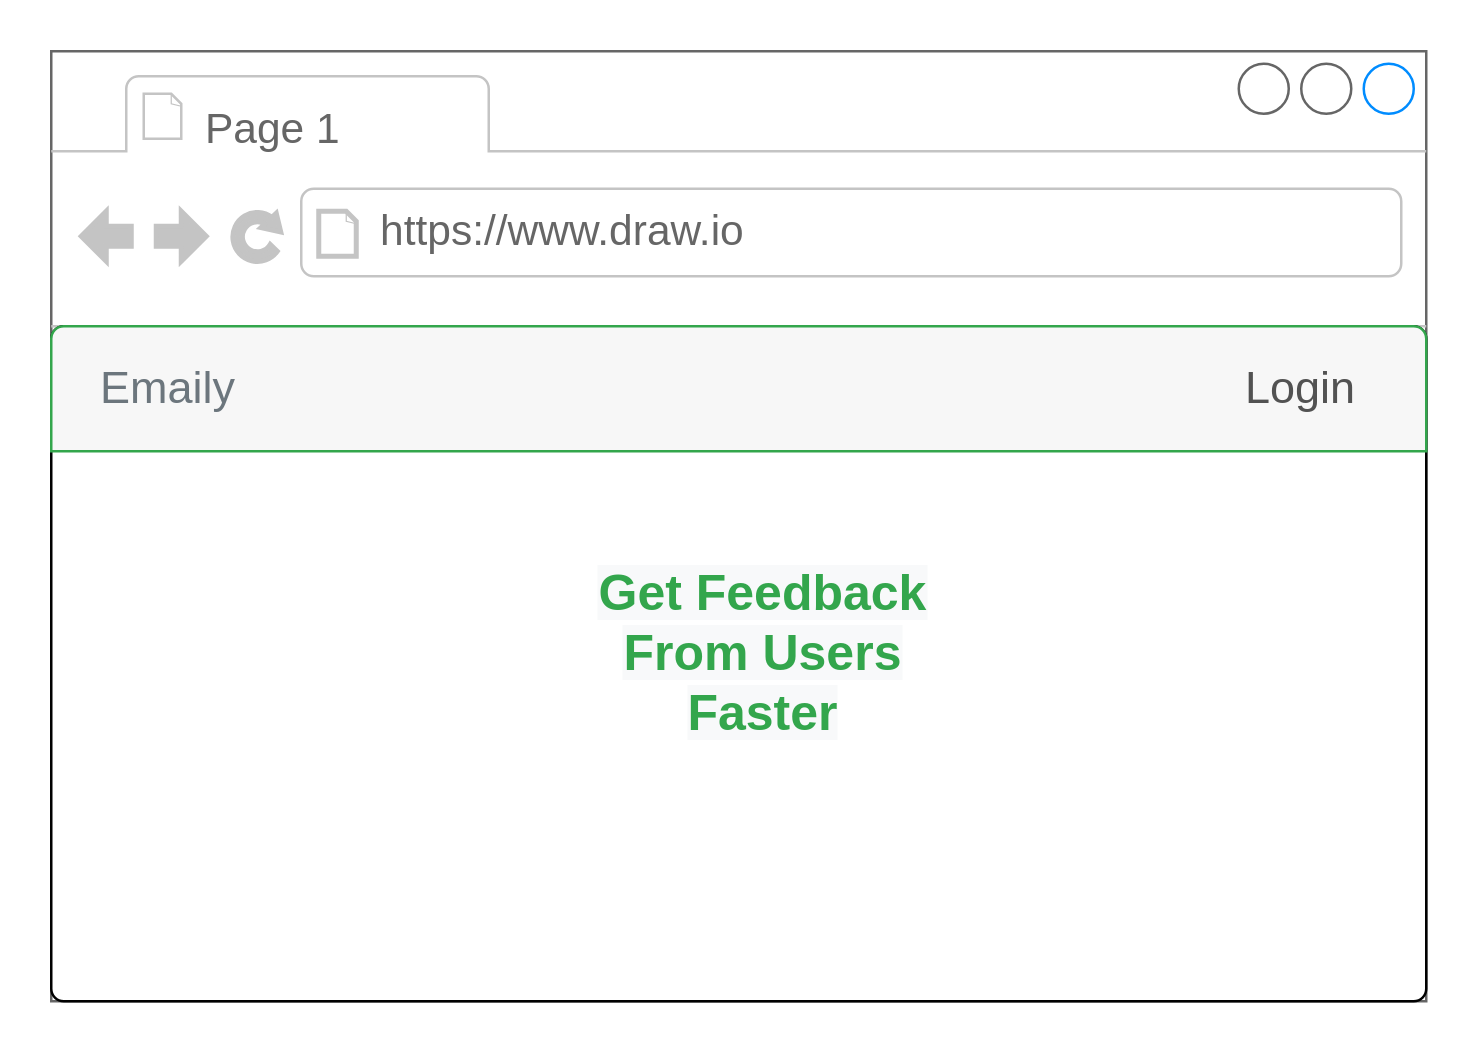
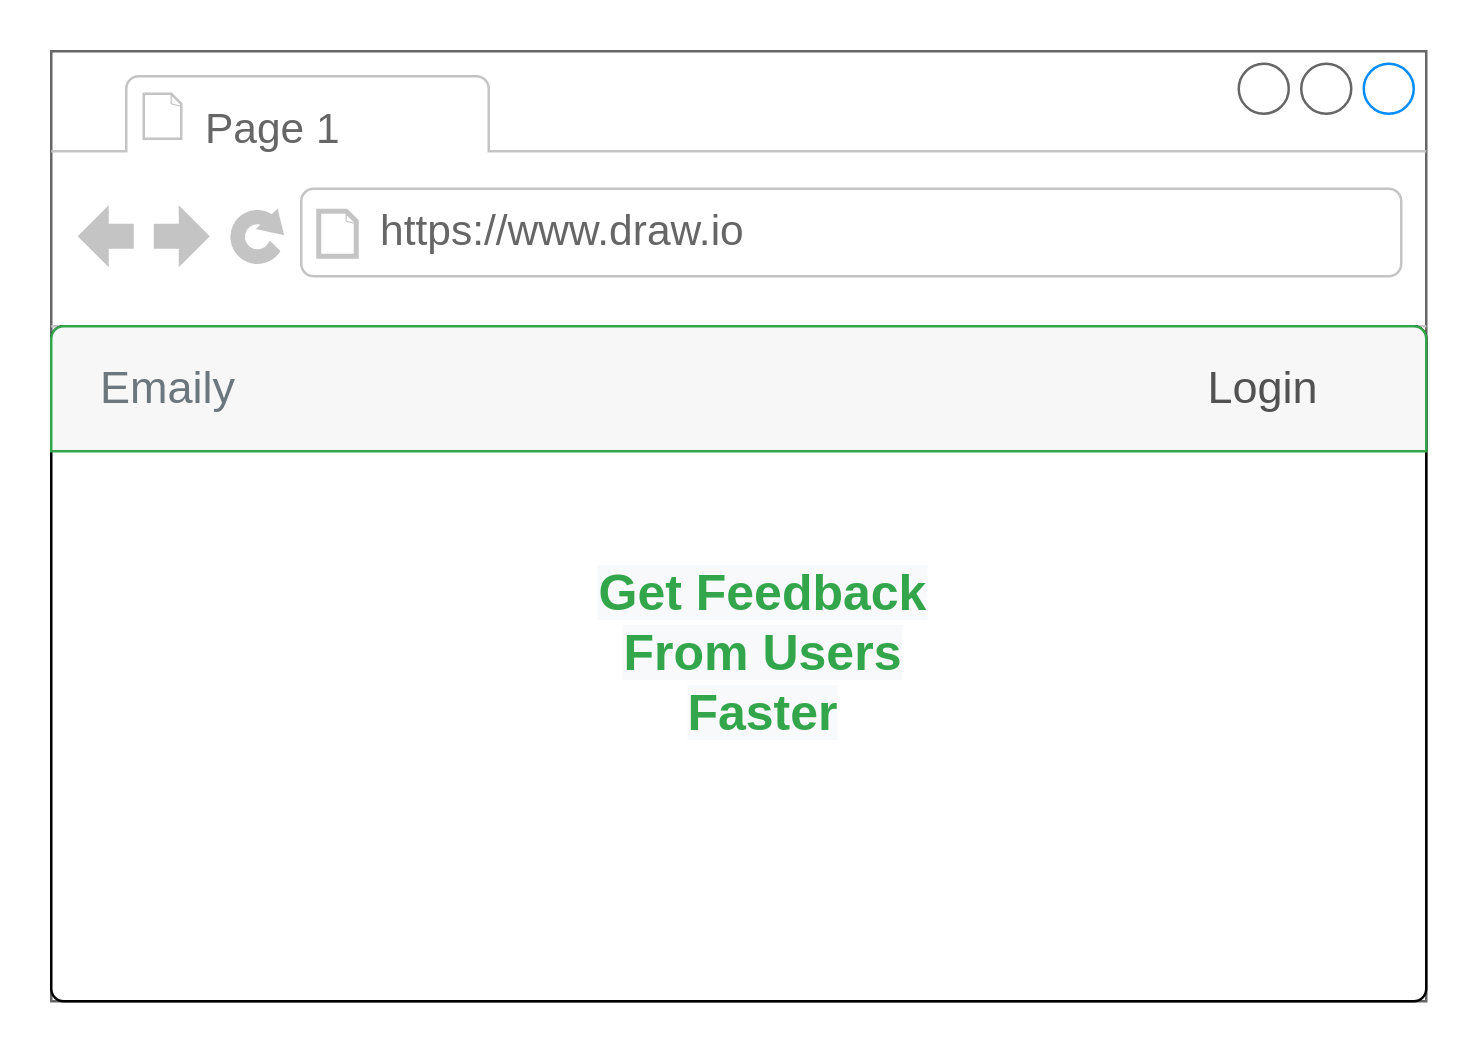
node "Login": moved (1301, 388) -> (1264, 388)
